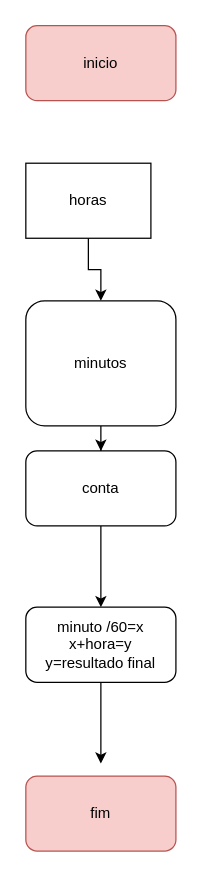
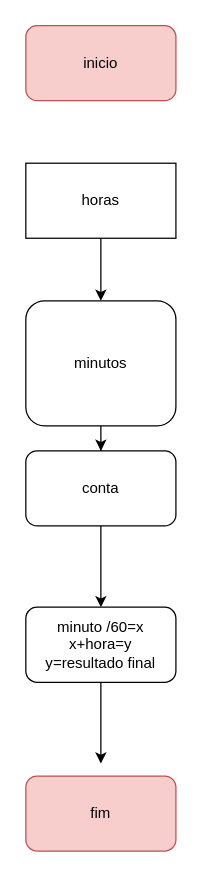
node "horas": size 125x75 -> 150x75
